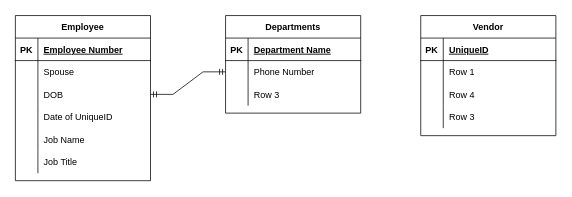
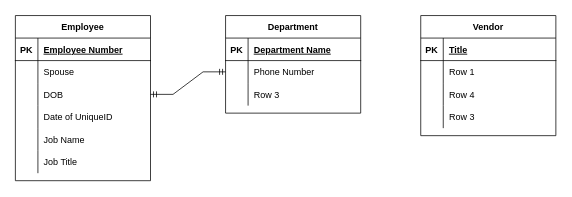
node "Departments": label "Departments" -> "Department"
node "UniqueID": label "UniqueID" -> "Title"
